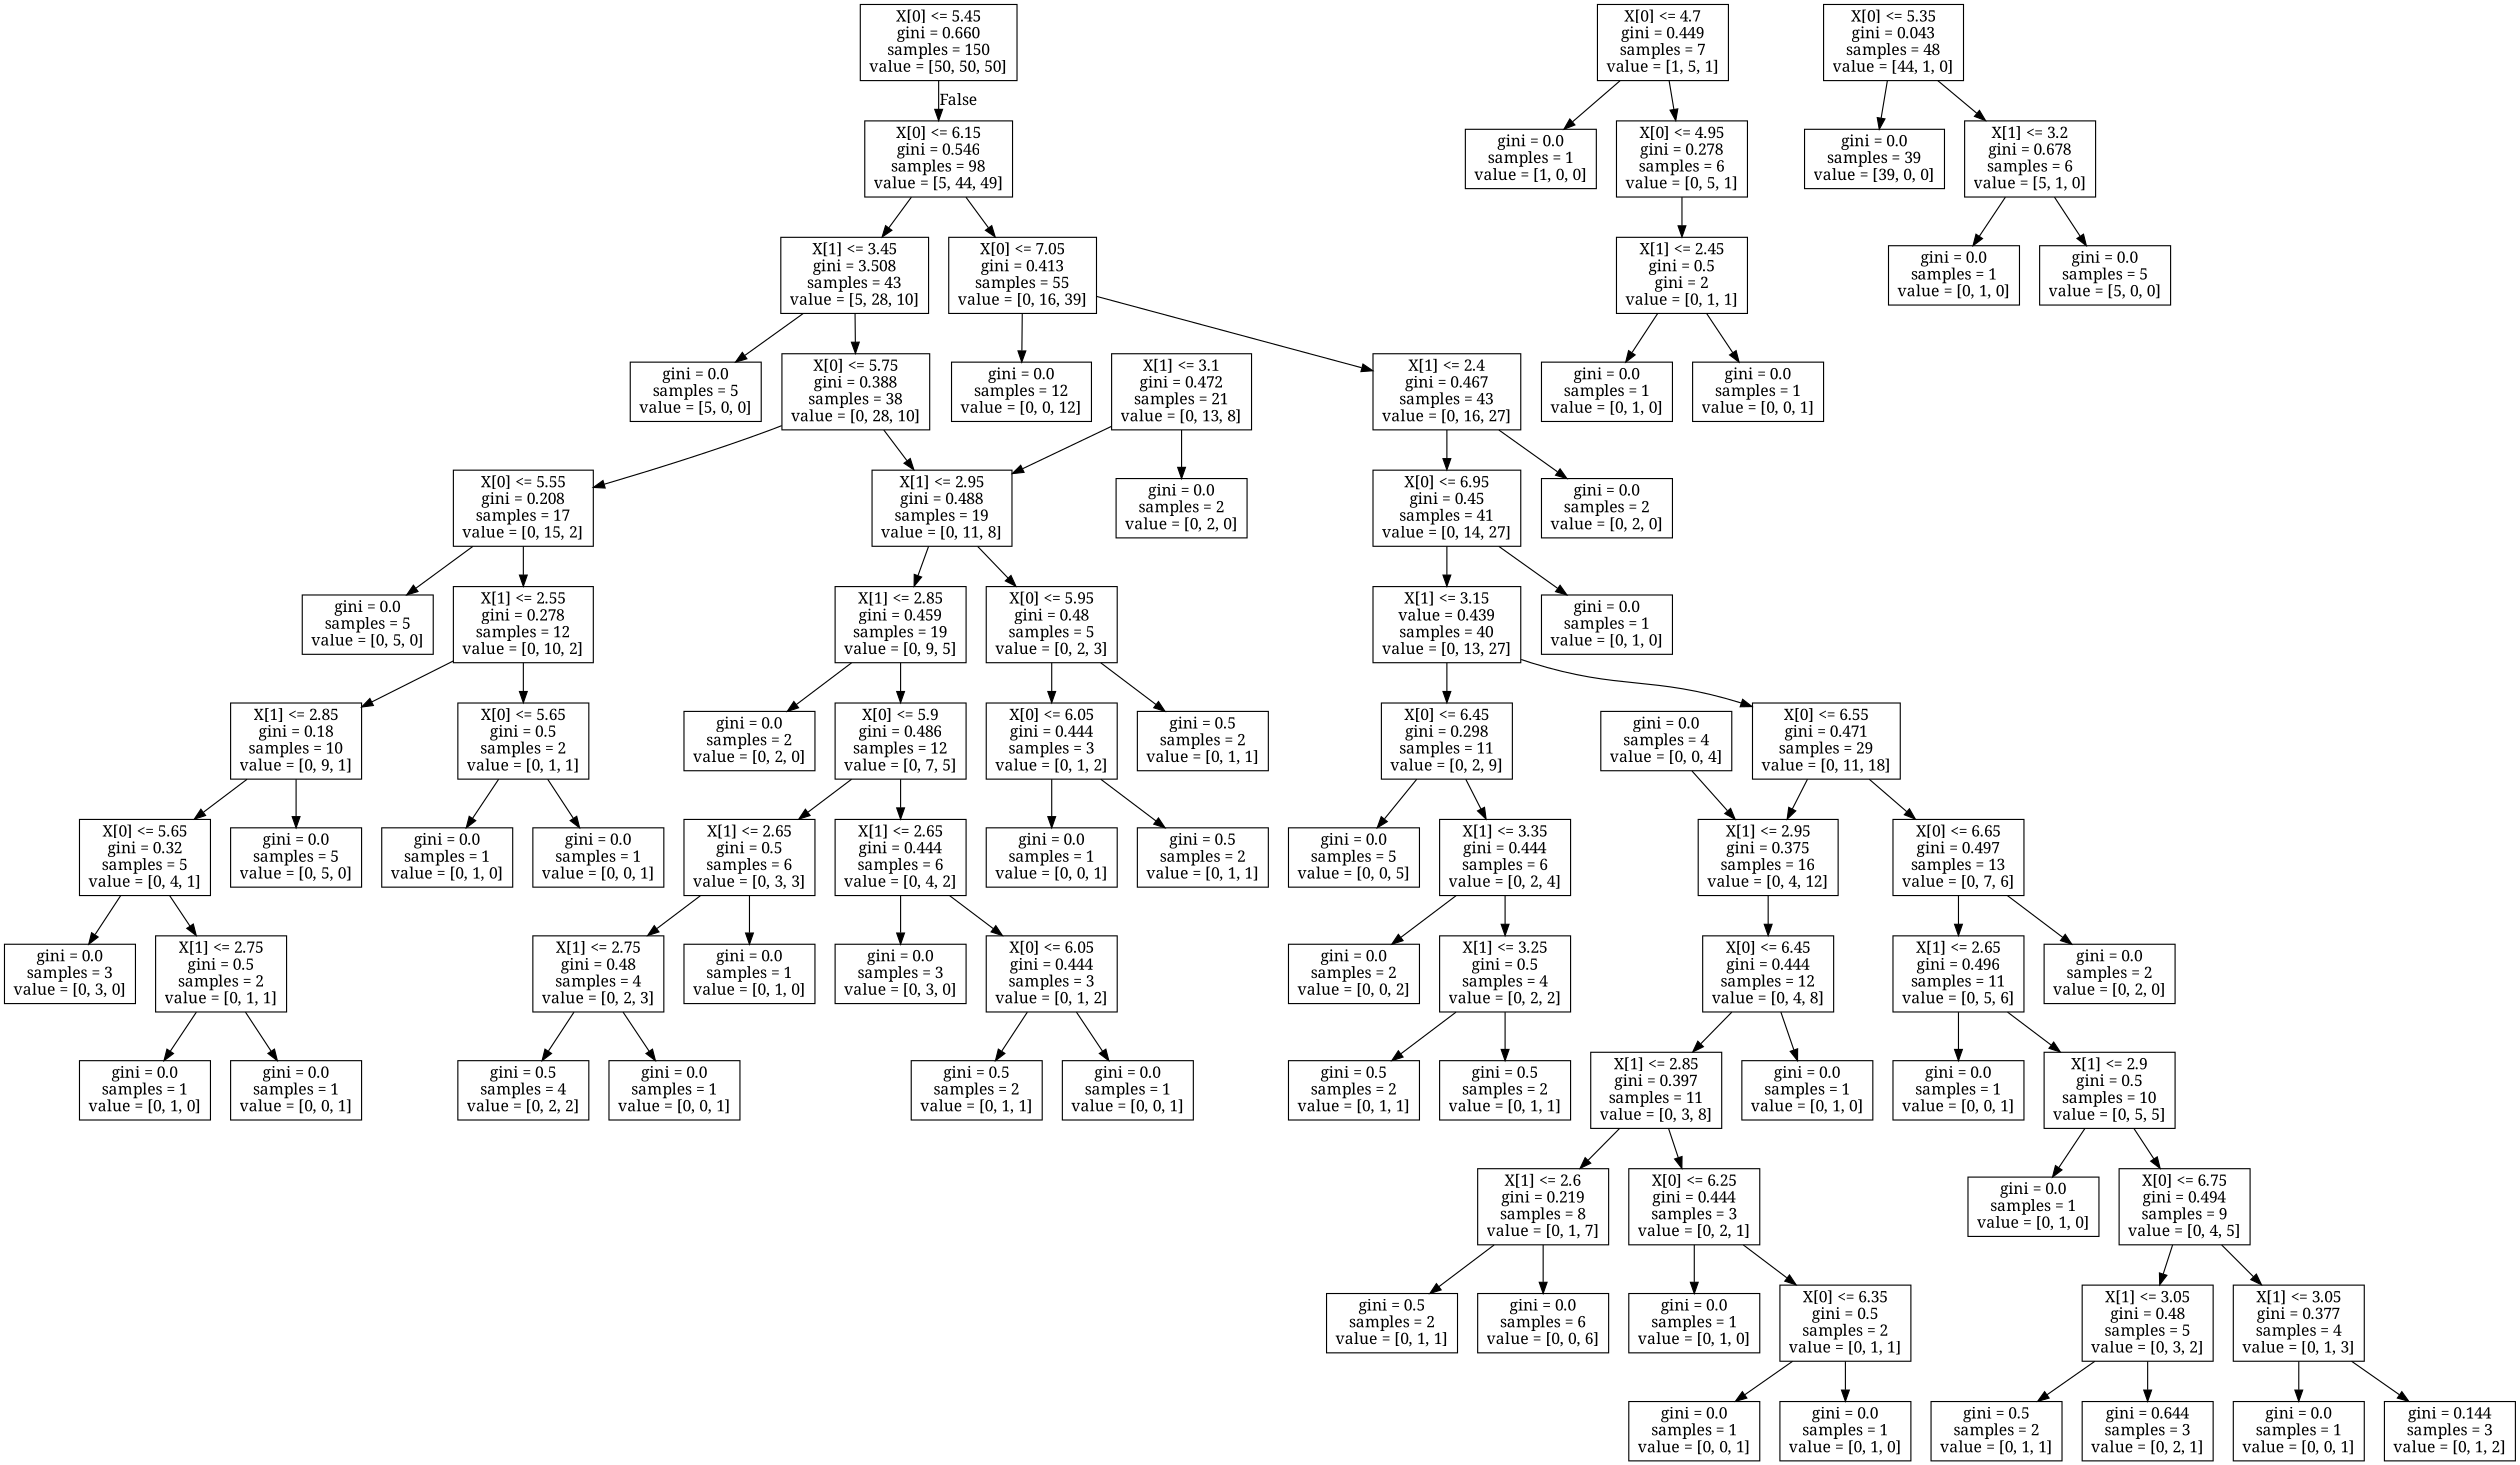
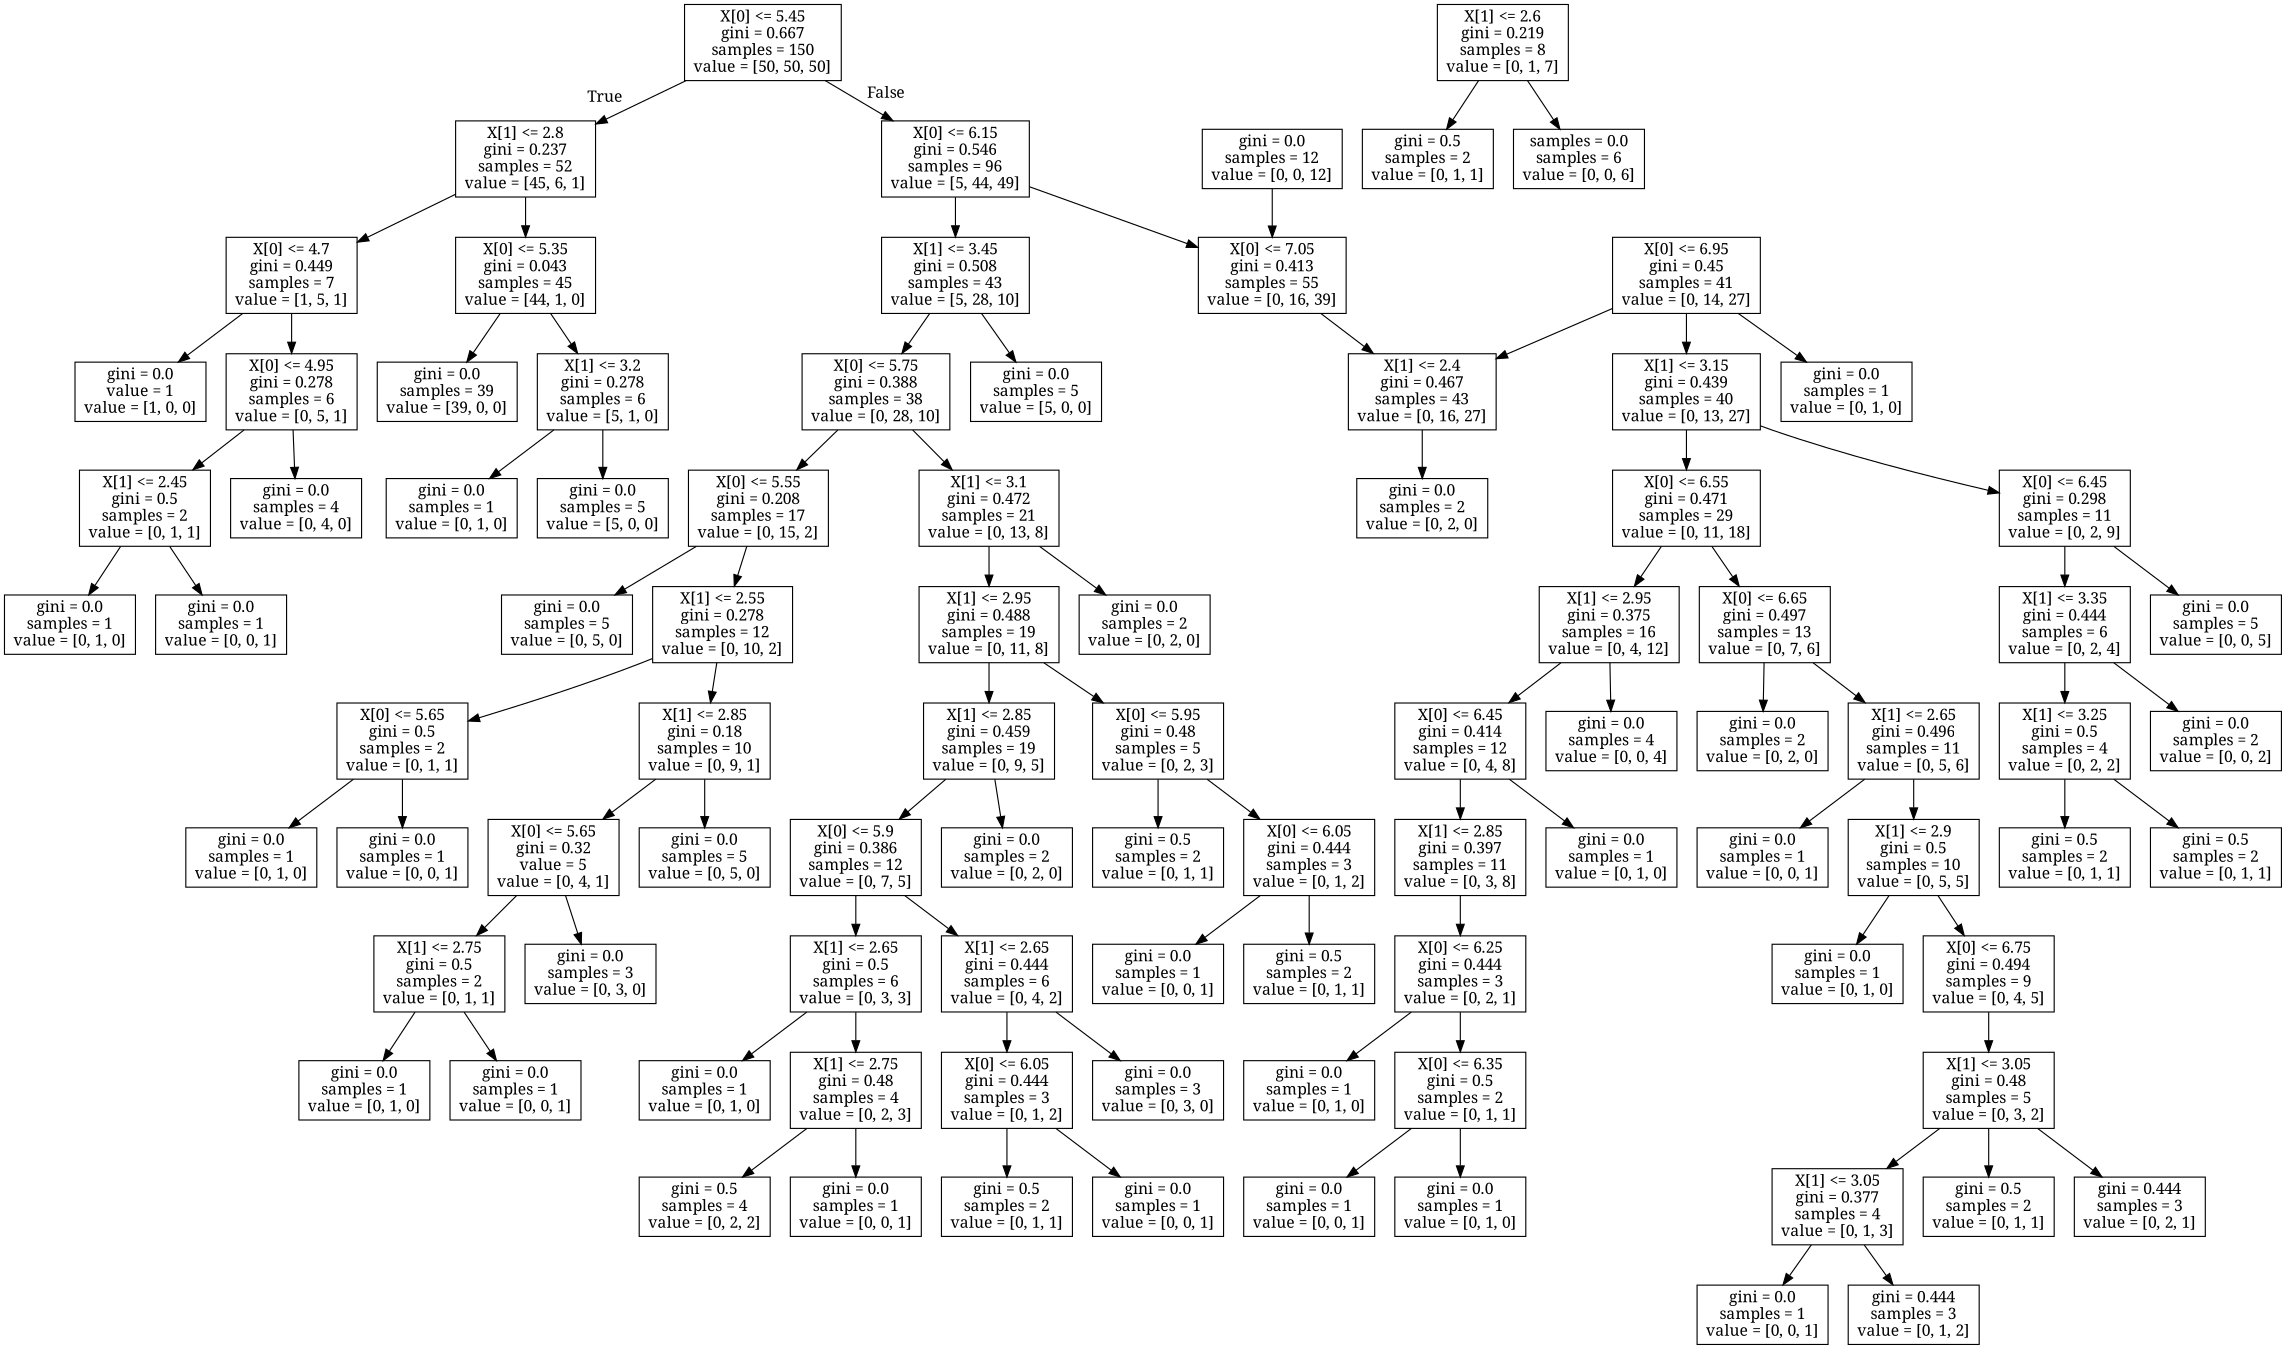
node "X[0] <= 5.45 gini = 0.660 samples = 150 value = [50, 50, 50]": label "X[0] <= 5.45 gini = 0.660 samples = 150 value = [50, 50, 50]" -> "X[0] <= 5.45 gini = 0.667 samples = 150 value = [50, 50, 50]"
node "X[0] <= 5.35 gini = 0.043 samples = 48 value = [44, 1, 0]": label "X[0] <= 5.35 gini = 0.043 samples = 48 value = [44, 1, 0]" -> "X[0] <= 5.35 gini = 0.043 samples = 45 value = [44, 1, 0]"
node "X[1] <= 2.8 gini = 0.237 samples = 52 value = [45, 6, 1]": added
node "X[0] <= 6.15 gini = 0.546 samples = 98 value = [5, 44, 49]": label "X[0] <= 6.15 gini = 0.546 samples = 98 value = [5, 44, 49]" -> "X[0] <= 6.15 gini = 0.546 samples = 96 value = [5, 44, 49]"
node "gini = 0.0 samples = 1 value = [1, 0, 0]": label "gini = 0.0 samples = 1 value = [1, 0, 0]" -> "gini = 0.0 value = 1 value = [1, 0, 0]"
node "X[1] <= 3.2 gini = 0.678 samples = 6 value = [5, 1, 0]": label "X[1] <= 3.2 gini = 0.678 samples = 6 value = [5, 1, 0]" -> "X[1] <= 3.2 gini = 0.278 samples = 6 value = [5, 1, 0]"
node "X[1] <= 3.45 gini = 3.508 samples = 43 value = [5, 28, 10]": label "X[1] <= 3.45 gini = 3.508 samples = 43 value = [5, 28, 10]" -> "X[1] <= 3.45 gini = 0.508 samples = 43 value = [5, 28, 10]"
node "X[1] <= 2.45 gini = 0.5 gini = 2 value = [0, 1, 1]": label "X[1] <= 2.45 gini = 0.5 gini = 2 value = [0, 1, 1]" -> "X[1] <= 2.45 gini = 0.5 samples = 2 value = [0, 1, 1]"
edge "X[0] <= 7.05 gini = 0.413 samples = 55 value = [0, 16, 39]" -> "gini = 0.0 samples = 12 value = [0, 0, 12]": reversed
edge "X[1] <= 2.4 gini = 0.467 samples = 43 value = [0, 16, 27]" -> "X[0] <= 6.95 gini = 0.45 samples = 41 value = [0, 14, 27]": reversed
edge "X[0] <= 5.75 gini = 0.388 samples = 38 value = [0, 28, 10]" -> "X[1] <= 2.95 gini = 0.488 samples = 19 value = [0, 11, 8]": now "X[0] <= 5.75 gini = 0.388 samples = 38 value = [0, 28, 10]" -> "X[1] <= 3.1 gini = 0.472 samples = 21 value = [0, 13, 8]"
node "gini = 0.0 samples = 4 value = [0, 4, 0]": added
node "X[1] <= 3.15 value = 0.439 samples = 40 value = [0, 13, 27]": label "X[1] <= 3.15 value = 0.439 samples = 40 value = [0, 13, 27]" -> "X[1] <= 3.15 gini = 0.439 samples = 40 value = [0, 13, 27]"
node "X[0] <= 5.9 gini = 0.486 samples = 12 value = [0, 7, 5]": label "X[0] <= 5.9 gini = 0.486 samples = 12 value = [0, 7, 5]" -> "X[0] <= 5.9 gini = 0.386 samples = 12 value = [0, 7, 5]"
edge "gini = 0.0 samples = 4 value = [0, 0, 4]" -> "X[1] <= 2.95 gini = 0.375 samples = 16 value = [0, 4, 12]": reversed
node "X[0] <= 5.65 gini = 0.32 samples = 5 value = [0, 4, 1]": label "X[0] <= 5.65 gini = 0.32 samples = 5 value = [0, 4, 1]" -> "X[0] <= 5.65 gini = 0.32 value = 5 value = [0, 4, 1]"
node "X[0] <= 6.45 gini = 0.444 samples = 12 value = [0, 4, 8]": label "X[0] <= 6.45 gini = 0.444 samples = 12 value = [0, 4, 8]" -> "X[0] <= 6.45 gini = 0.414 samples = 12 value = [0, 4, 8]"
edge "X[1] <= 2.85 gini = 0.397 samples = 11 value = [0, 3, 8]" -> "X[1] <= 2.6 gini = 0.219 samples = 8 value = [0, 1, 7]": removed
edge "X[0] <= 6.75 gini = 0.494 samples = 9 value = [0, 4, 5]" -> "X[1] <= 3.05 gini = 0.377 samples = 4 value = [0, 1, 3]": now "X[1] <= 3.05 gini = 0.48 samples = 5 value = [0, 3, 2]" -> "X[1] <= 3.05 gini = 0.377 samples = 4 value = [0, 1, 3]"
node "gini = 0.0 samples = 6 value = [0, 0, 6]": label "gini = 0.0 samples = 6 value = [0, 0, 6]" -> "samples = 0.0 samples = 6 value = [0, 0, 6]"
node "gini = 0.644 samples = 3 value = [0, 2, 1]": label "gini = 0.644 samples = 3 value = [0, 2, 1]" -> "gini = 0.444 samples = 3 value = [0, 2, 1]"
node "gini = 0.144 samples = 3 value = [0, 1, 2]": label "gini = 0.144 samples = 3 value = [0, 1, 2]" -> "gini = 0.444 samples = 3 value = [0, 1, 2]"
